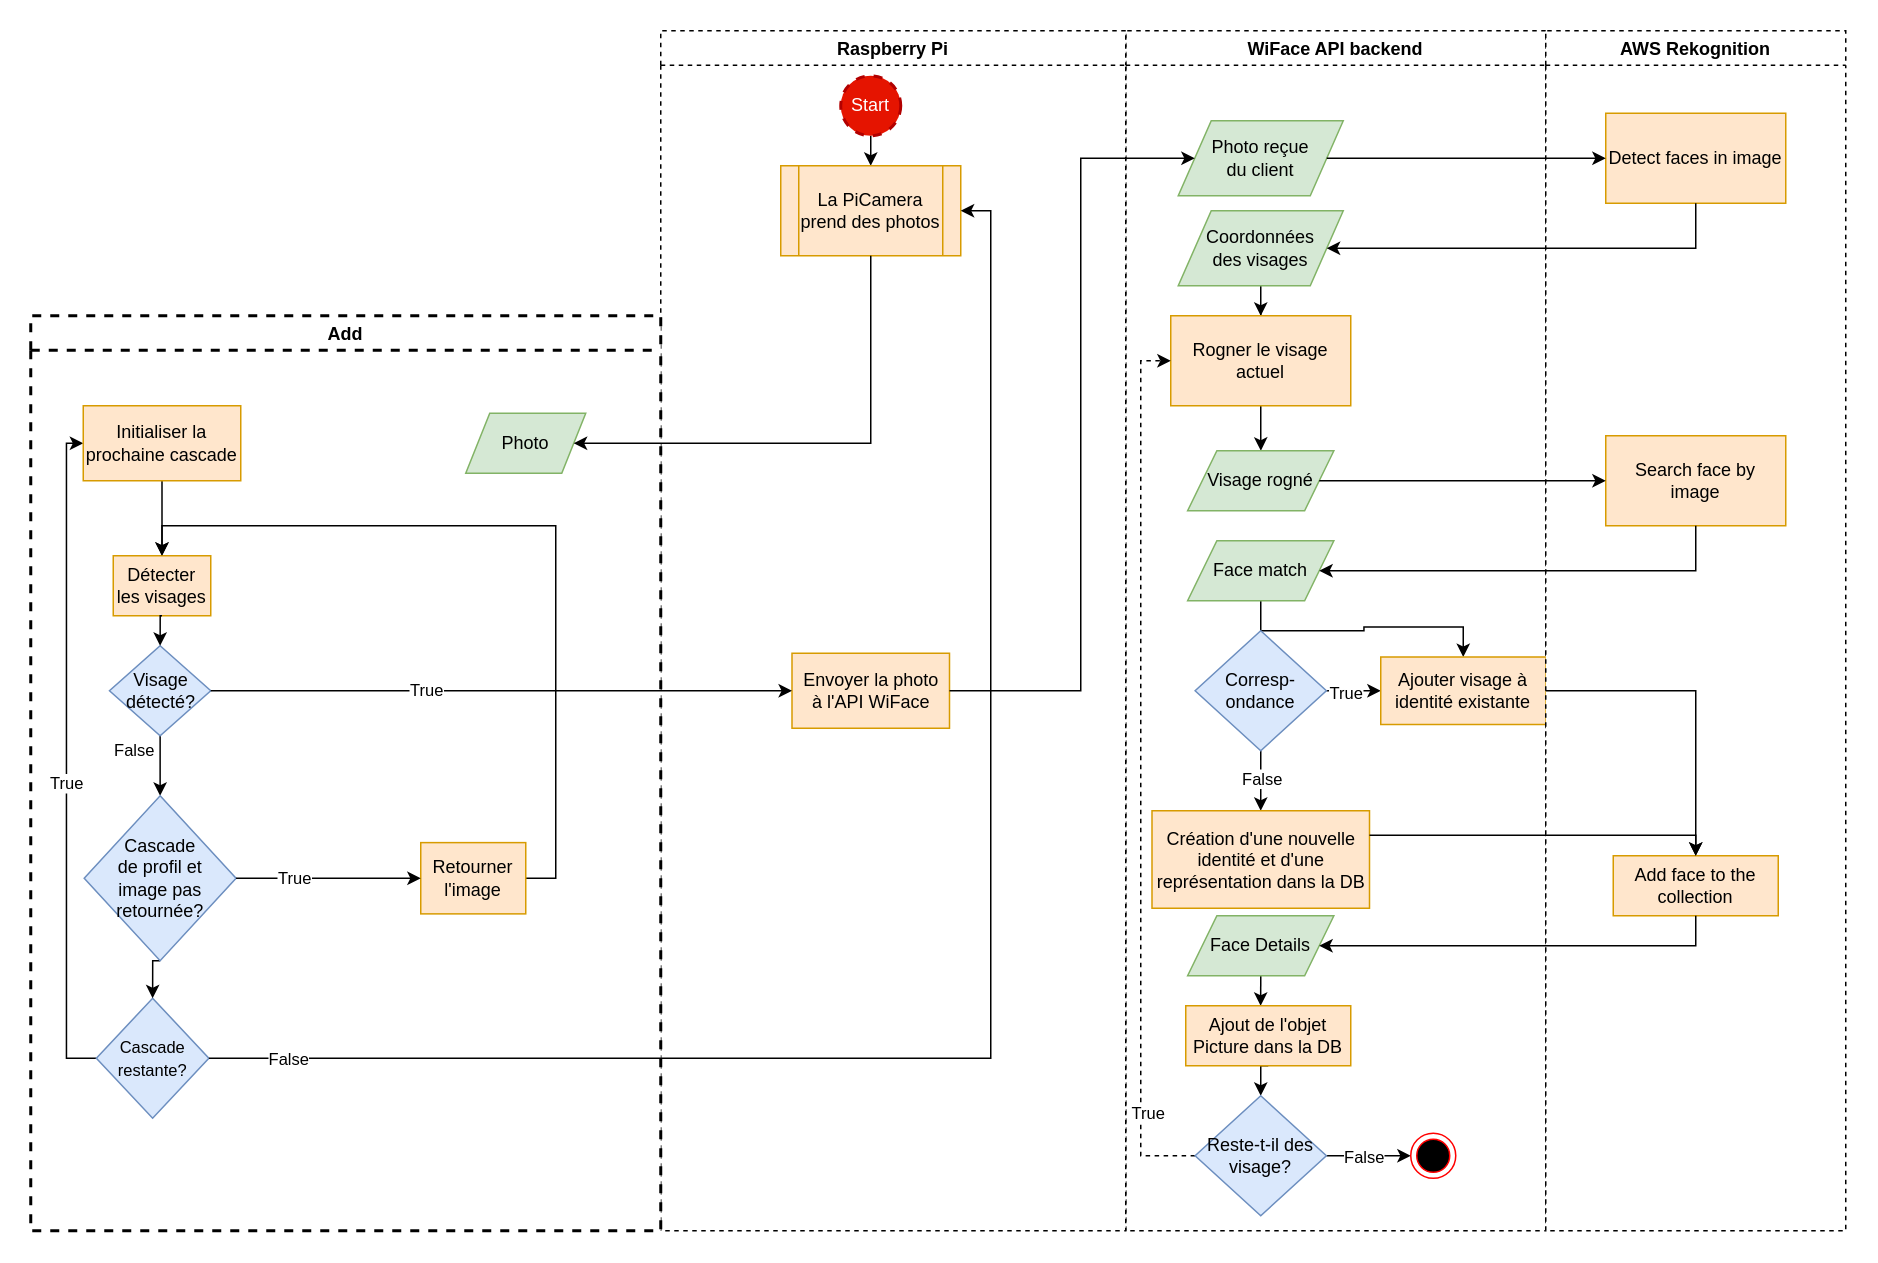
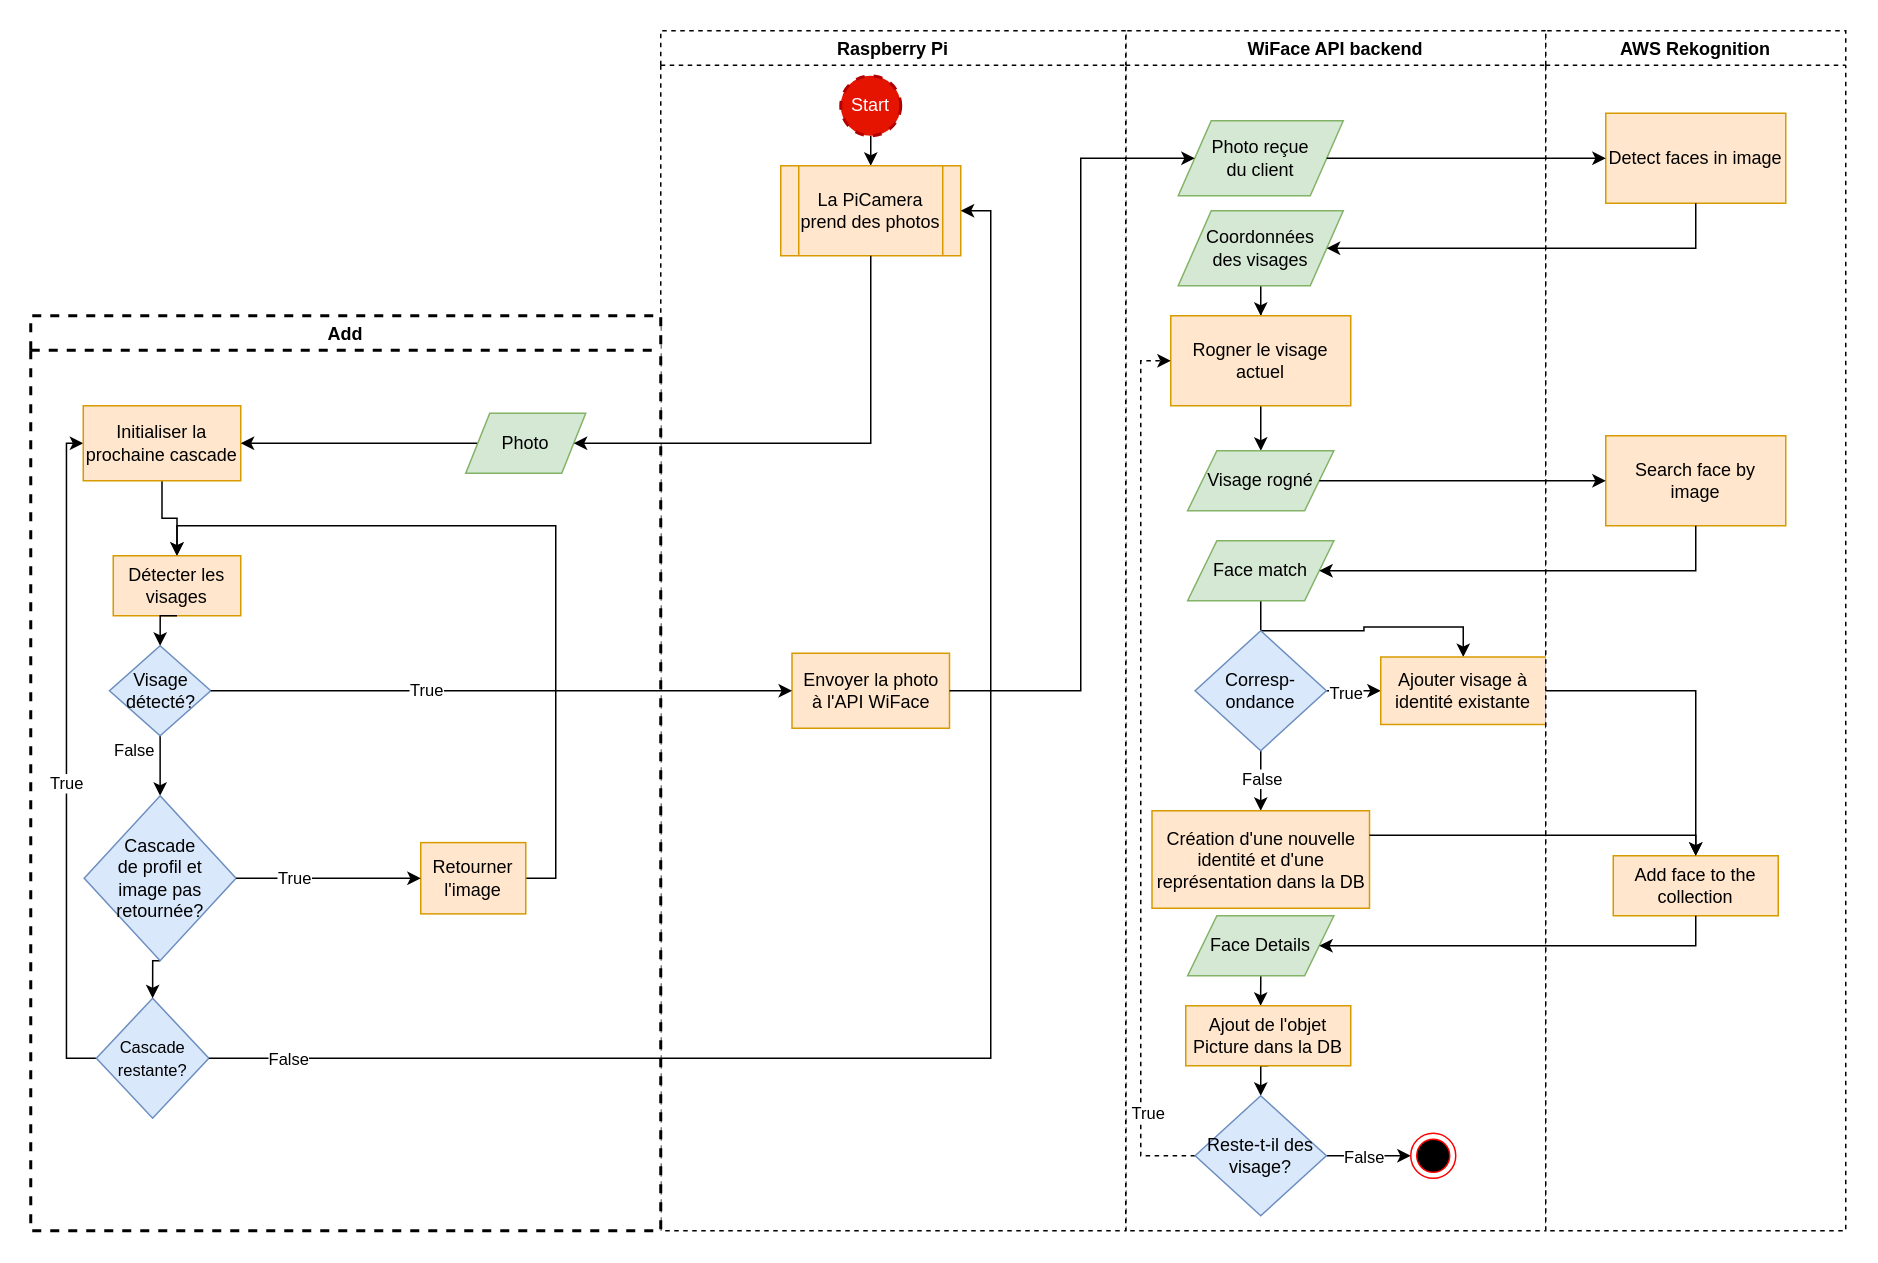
edge "Photo" -> "Initialiser la prochaine cascade": added
node "Détecter les visages": size 98x60 -> 128x60
